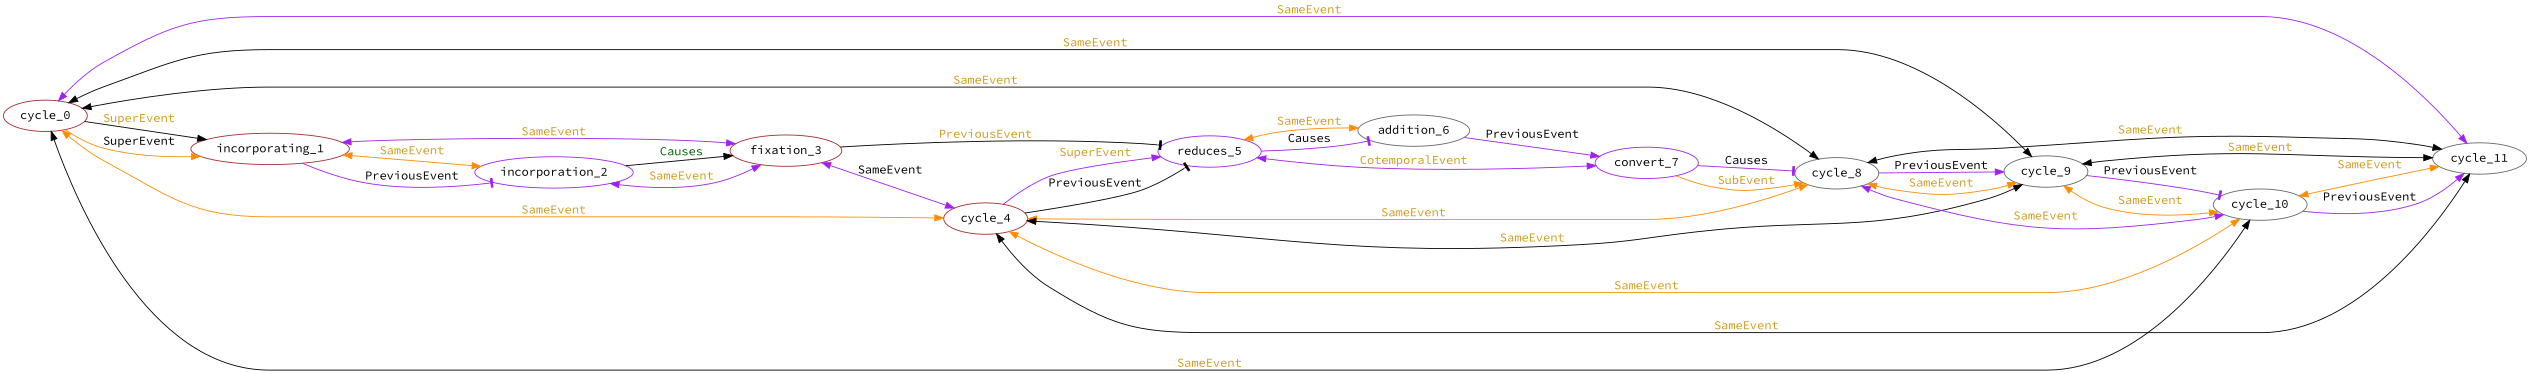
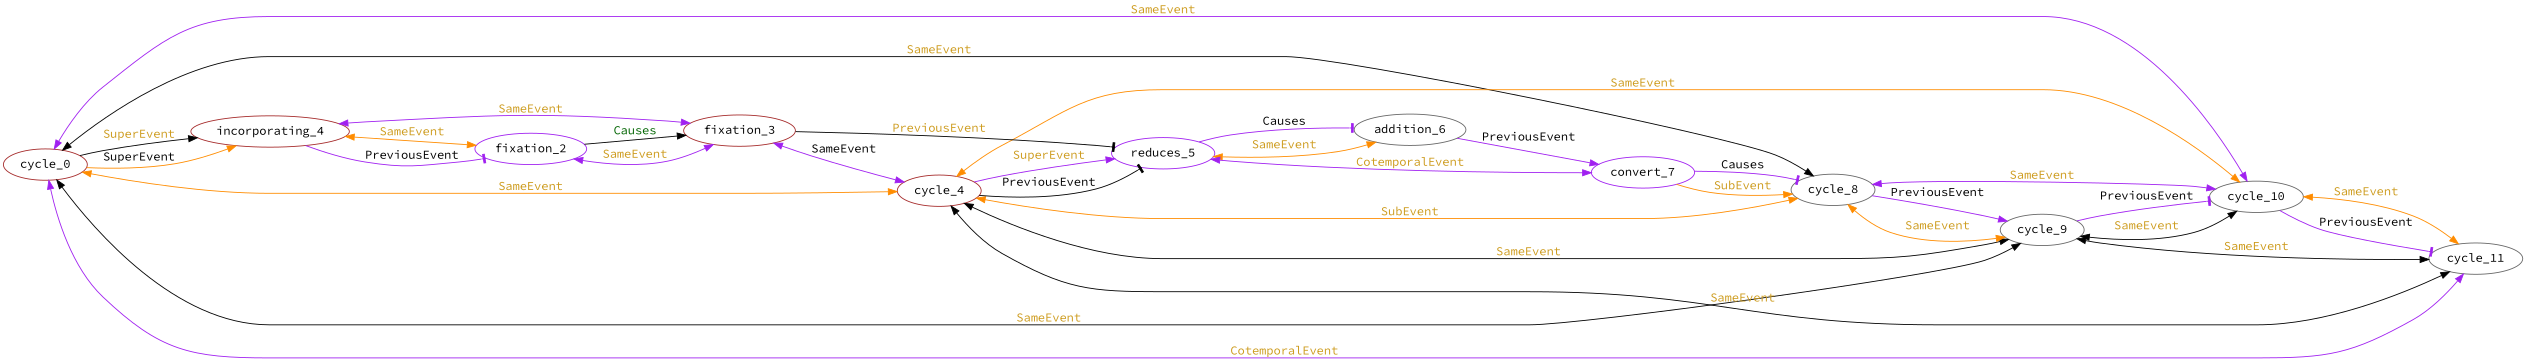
edge "cycle_0" -- "cycle_11": label "SameEvent" -> "CotemporalEvent"
edge "cycle_11" -- "cycle_8": removed, label "SameEvent"
node "incorporating_1": label "incorporating_1" -> "incorporating_4"
node "incorporation_2": label "incorporation_2" -> "fixation_2"
edge "cycle_10" -> "cycle_11": arrowhead normal -> tee
edge "cycle_8" -- "cycle_4": label "SameEvent" -> "SubEvent"
edge "cycle_9" -- "cycle_10": color darkorange -> black
edge "cycle_0" -- "cycle_10": color black -> purple
